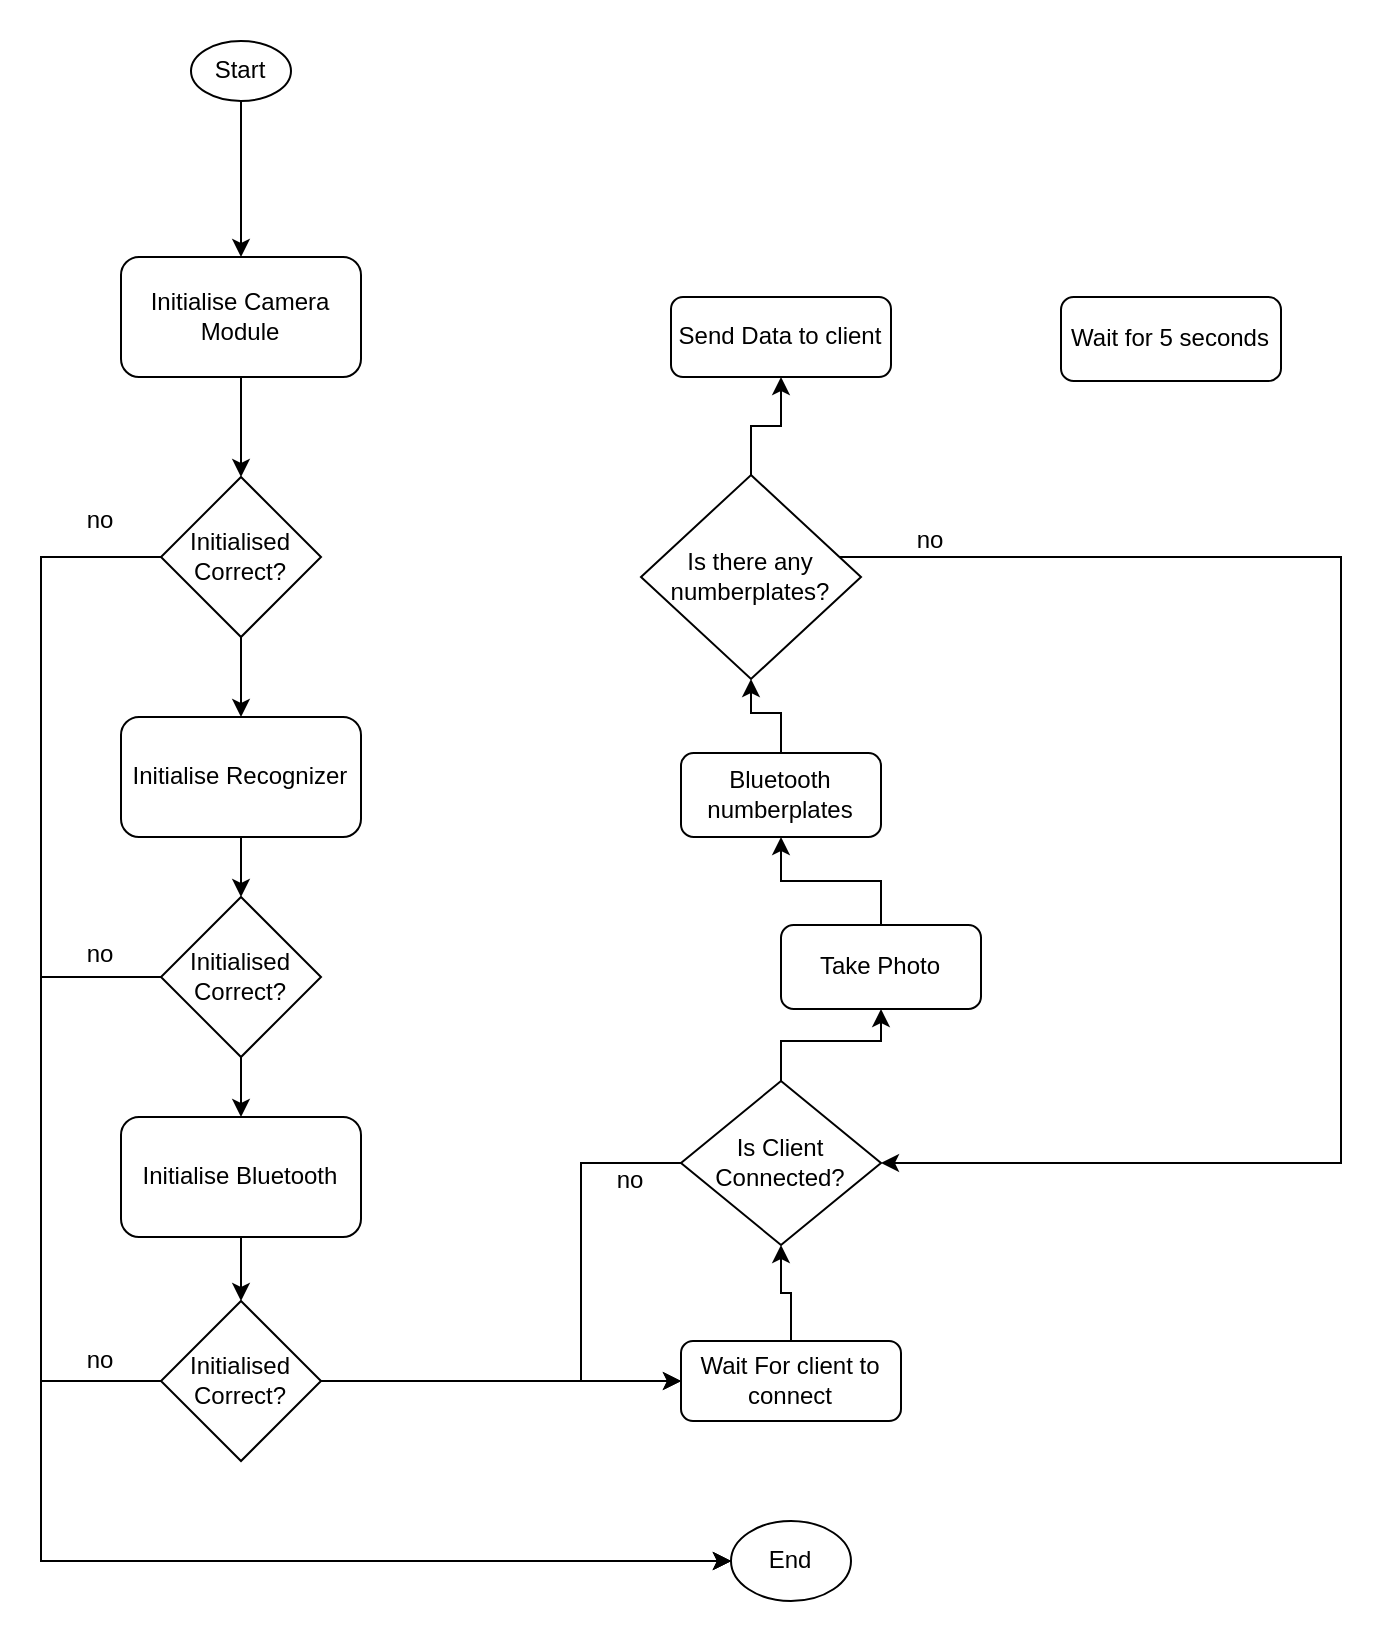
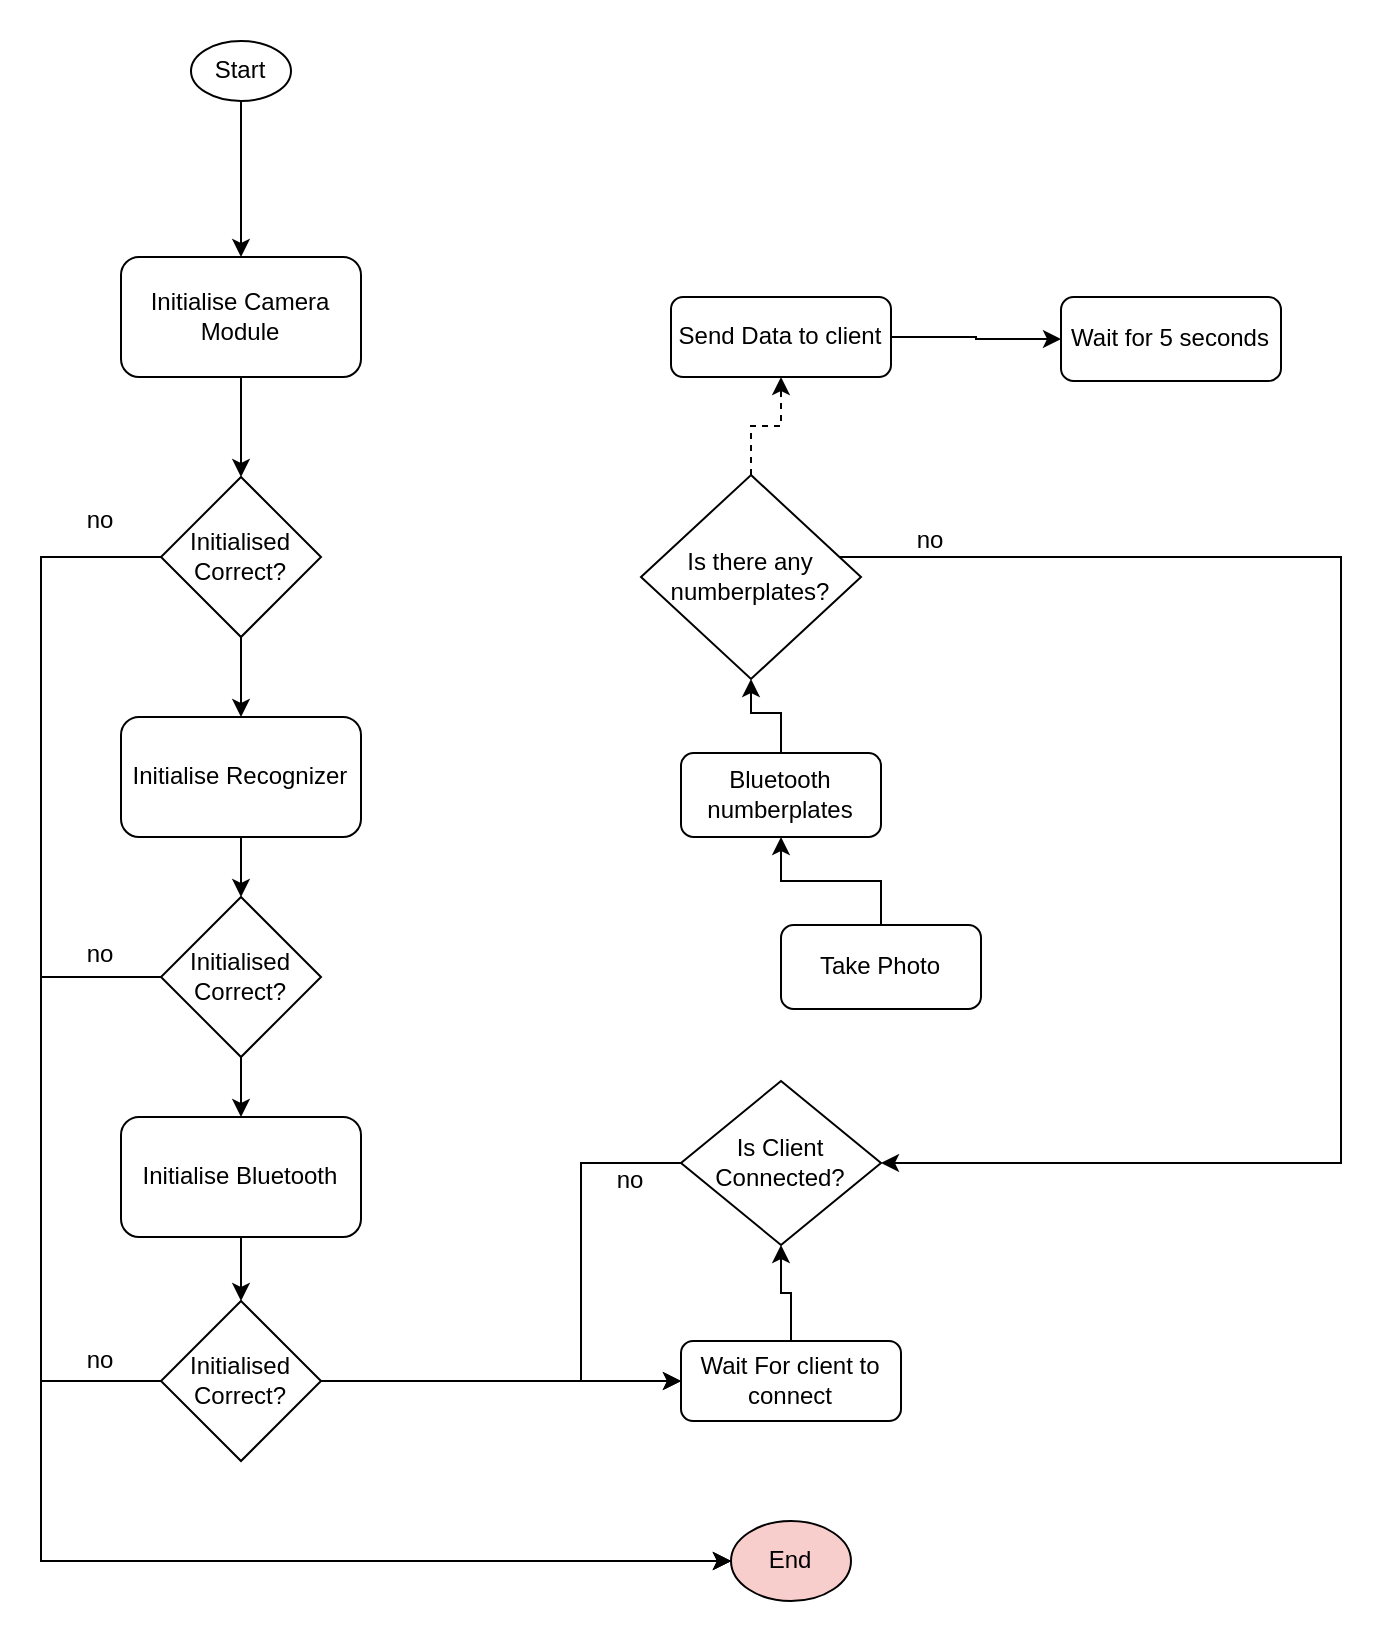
edge "Send Data to client" -> "Wait for 5 seconds": added
edge "Is there any numberplates?" -> "Send Data to client": style solid -> dashed
edge "Is Client Connected?" -> "Take Photo": removed
node "End": fillcolor #ffffff -> #f8cecc
